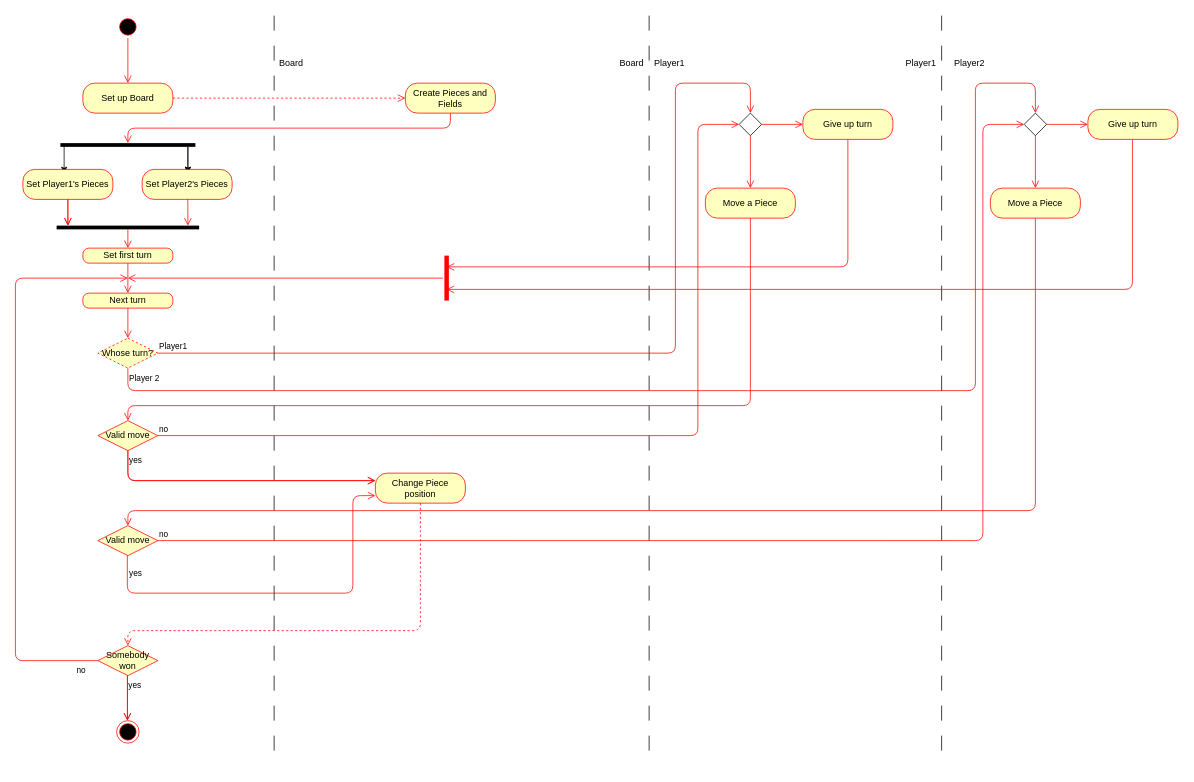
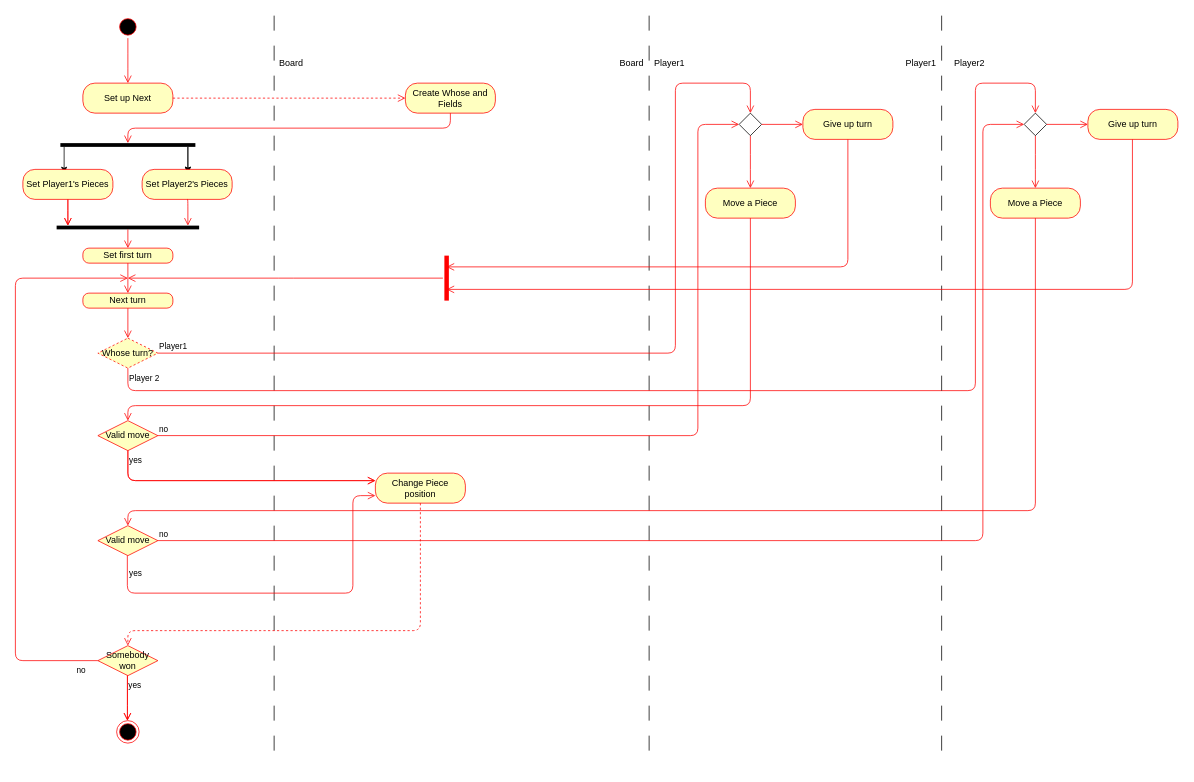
node "Set up Board": label "Set up Board" -> "Set up Next"
node "Create Pieces and Fields": label "Create Pieces and Fields" -> "Create Whose and Fields"
